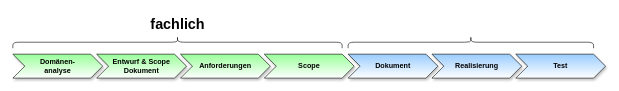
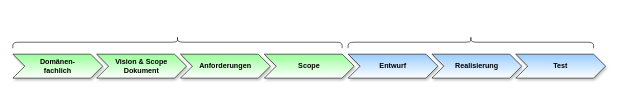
node "fachlich": removed
node "Domänen- analyse": label "Domänen- analyse" -> "Domänen- fachlich"
node "Entwurf & Scope Dokument": label "Entwurf & Scope Dokument" -> "Vision & Scope Dokument"
node "Dokument": label "Dokument" -> "Entwurf"
